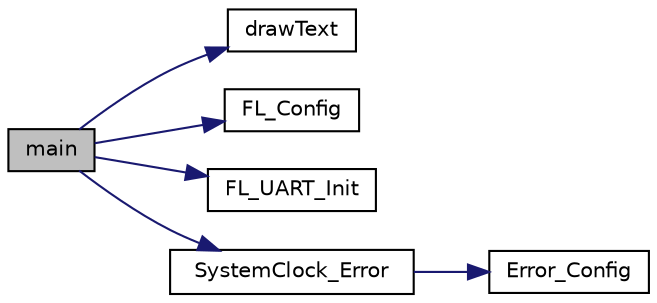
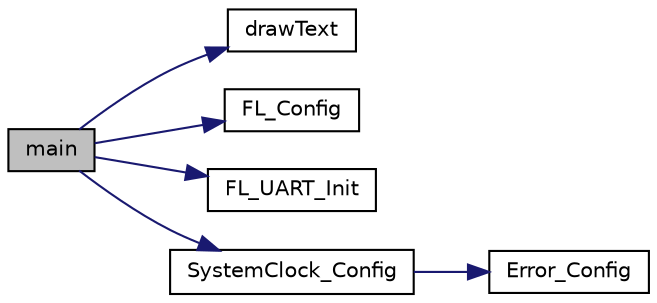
node "SystemClock_Error": label "SystemClock_Error" -> "SystemClock_Config"
